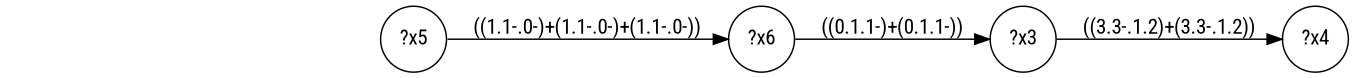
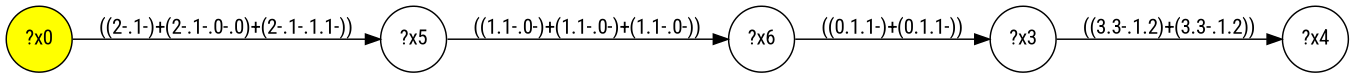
node "?x0": added
